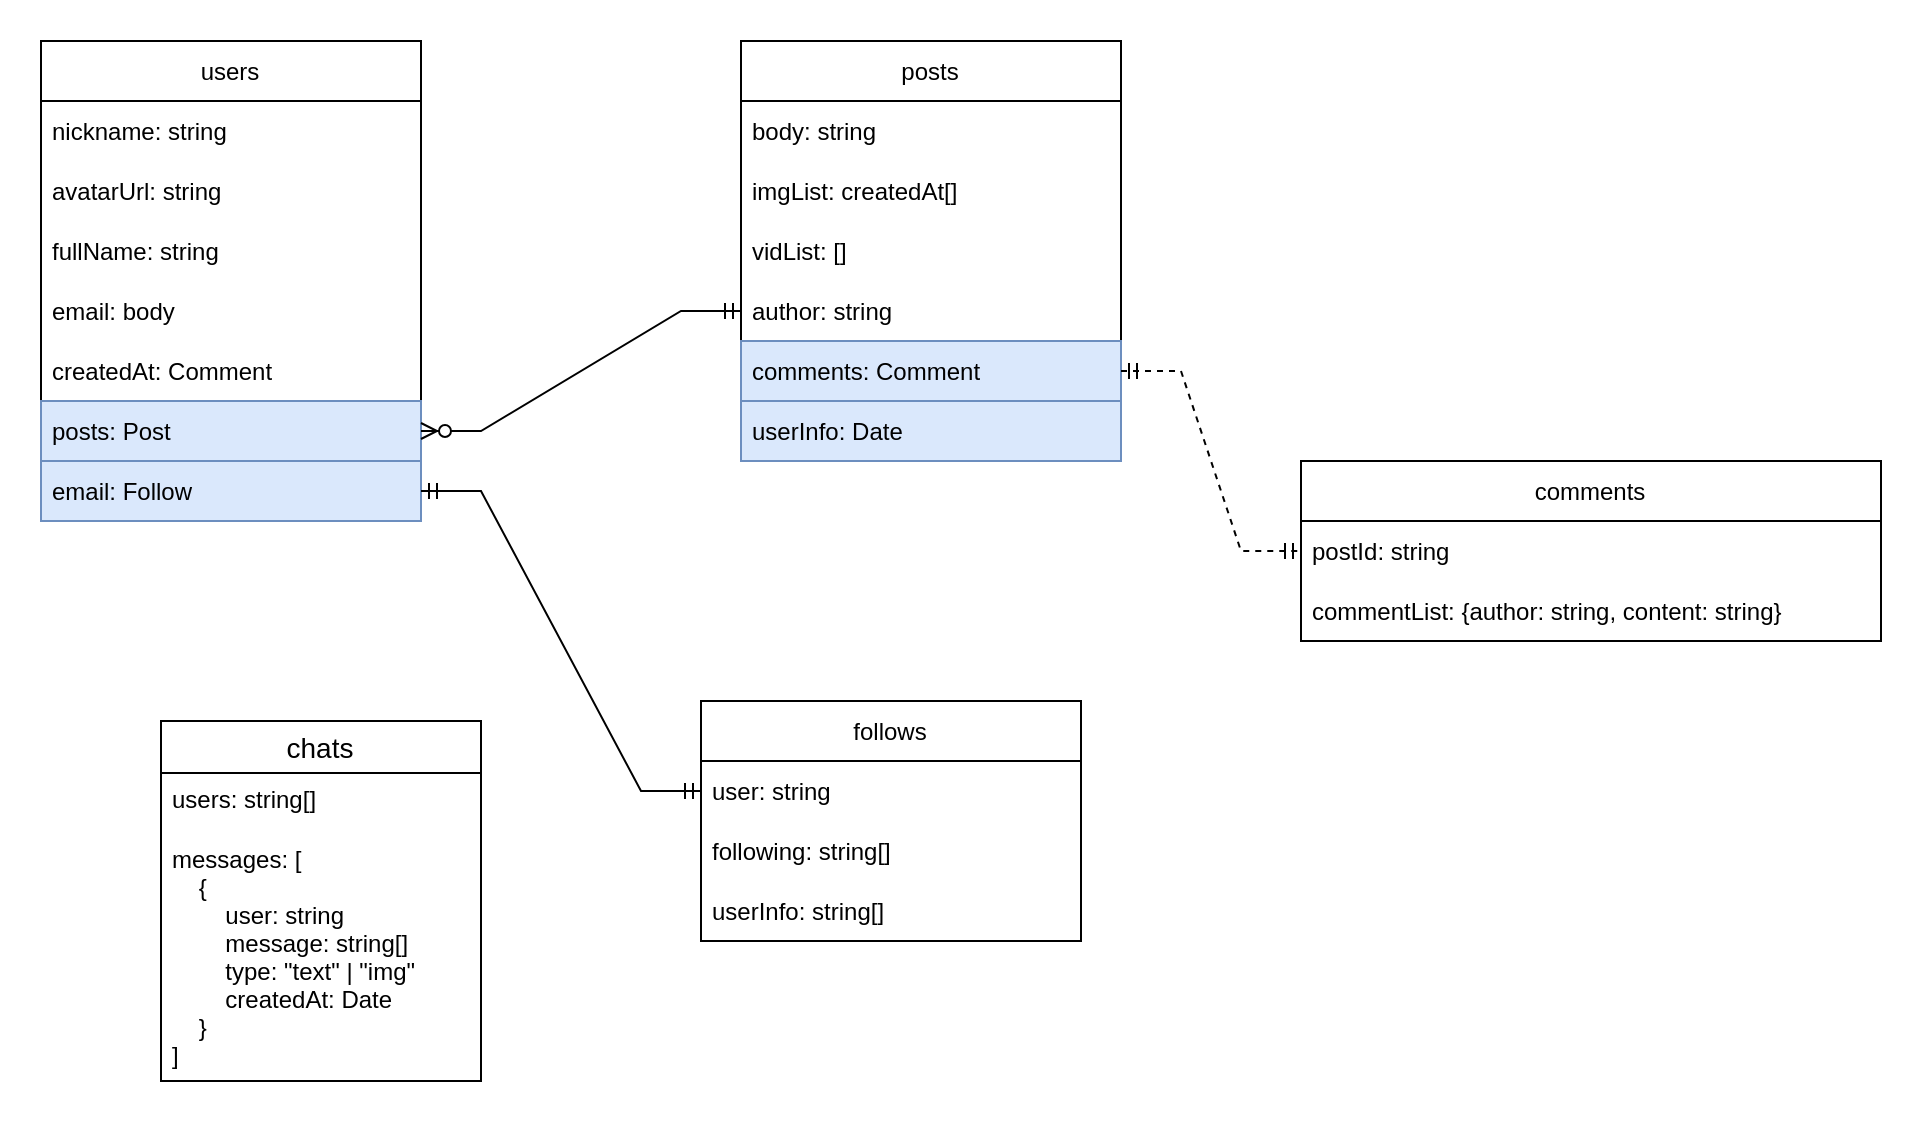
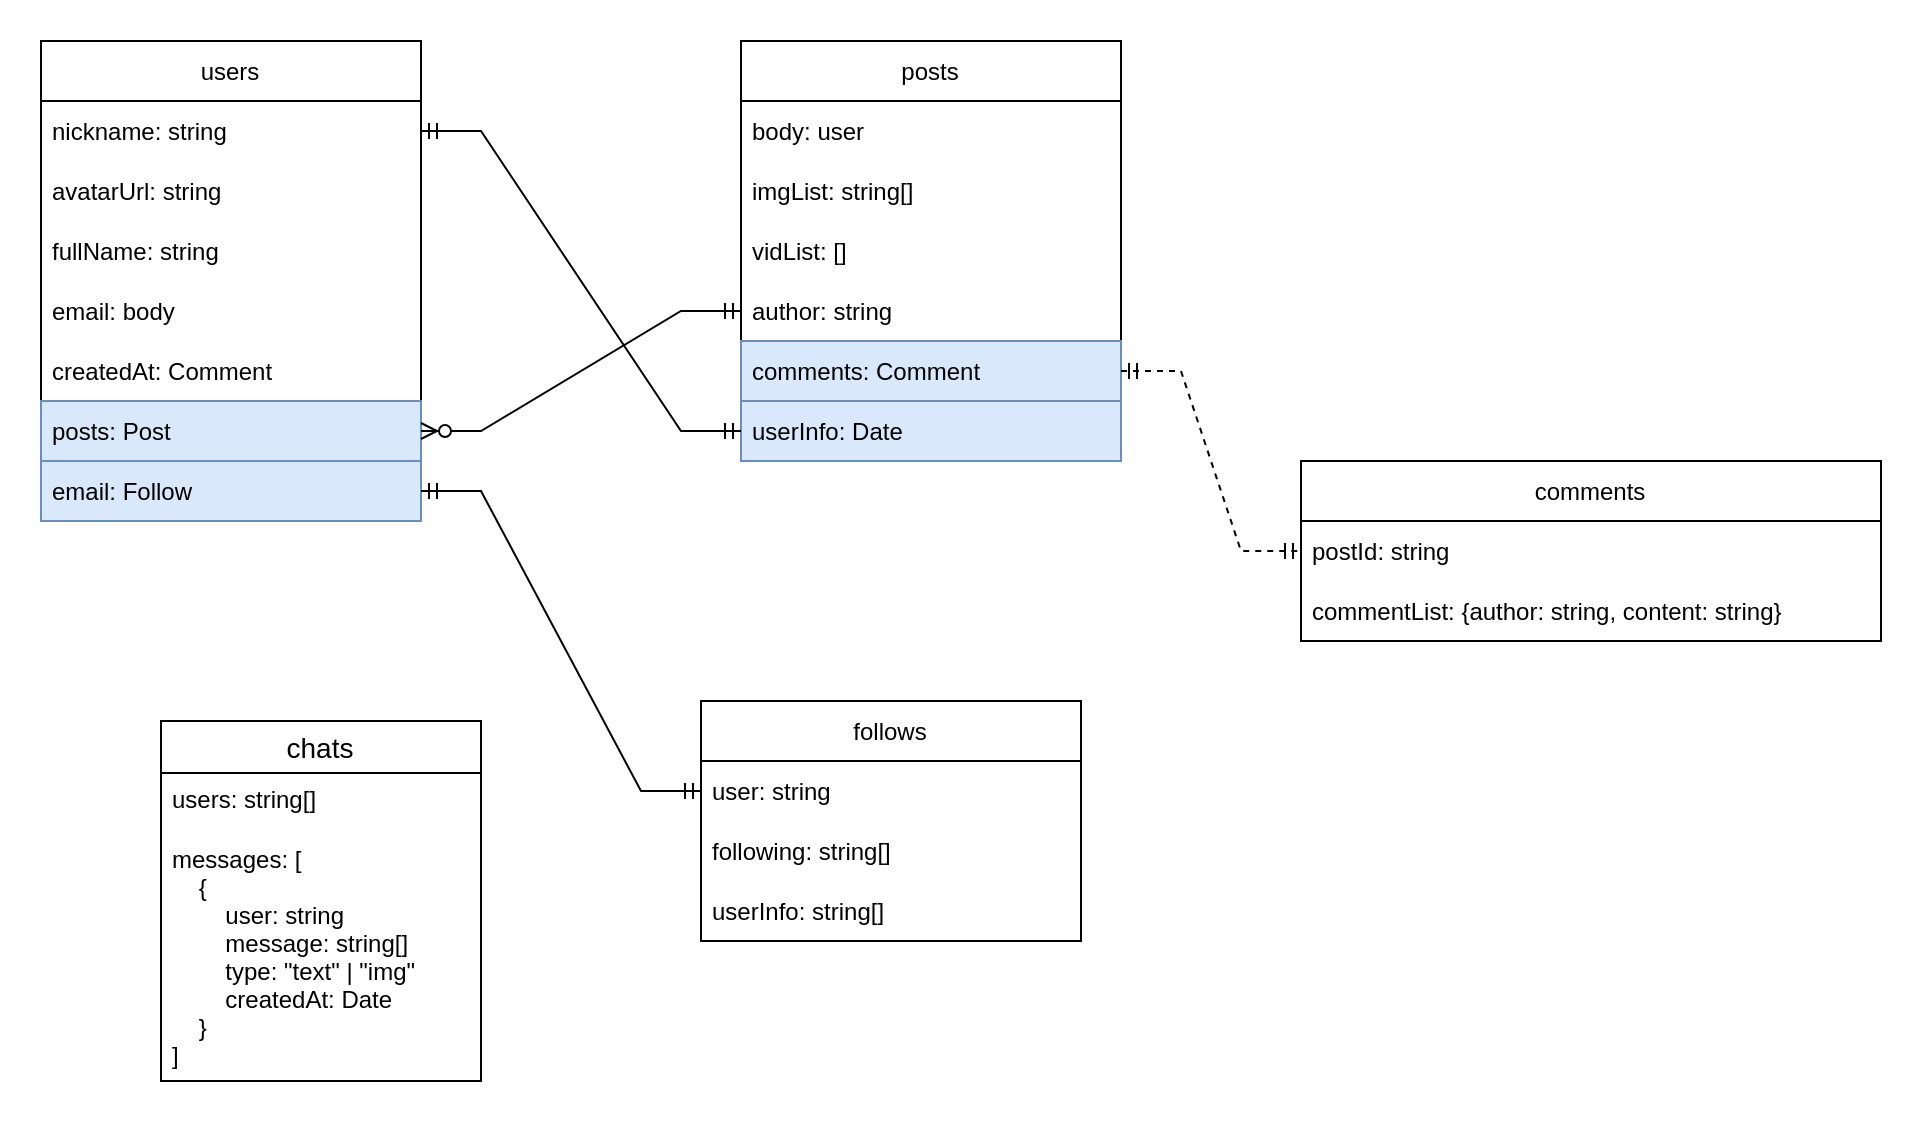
node "body: string": label "body: string" -> "body: user"
node "imgList: createdAt[]": label "imgList: createdAt[]" -> "imgList: string[]"
edge "nickname: string" -- "userInfo: Date": added
